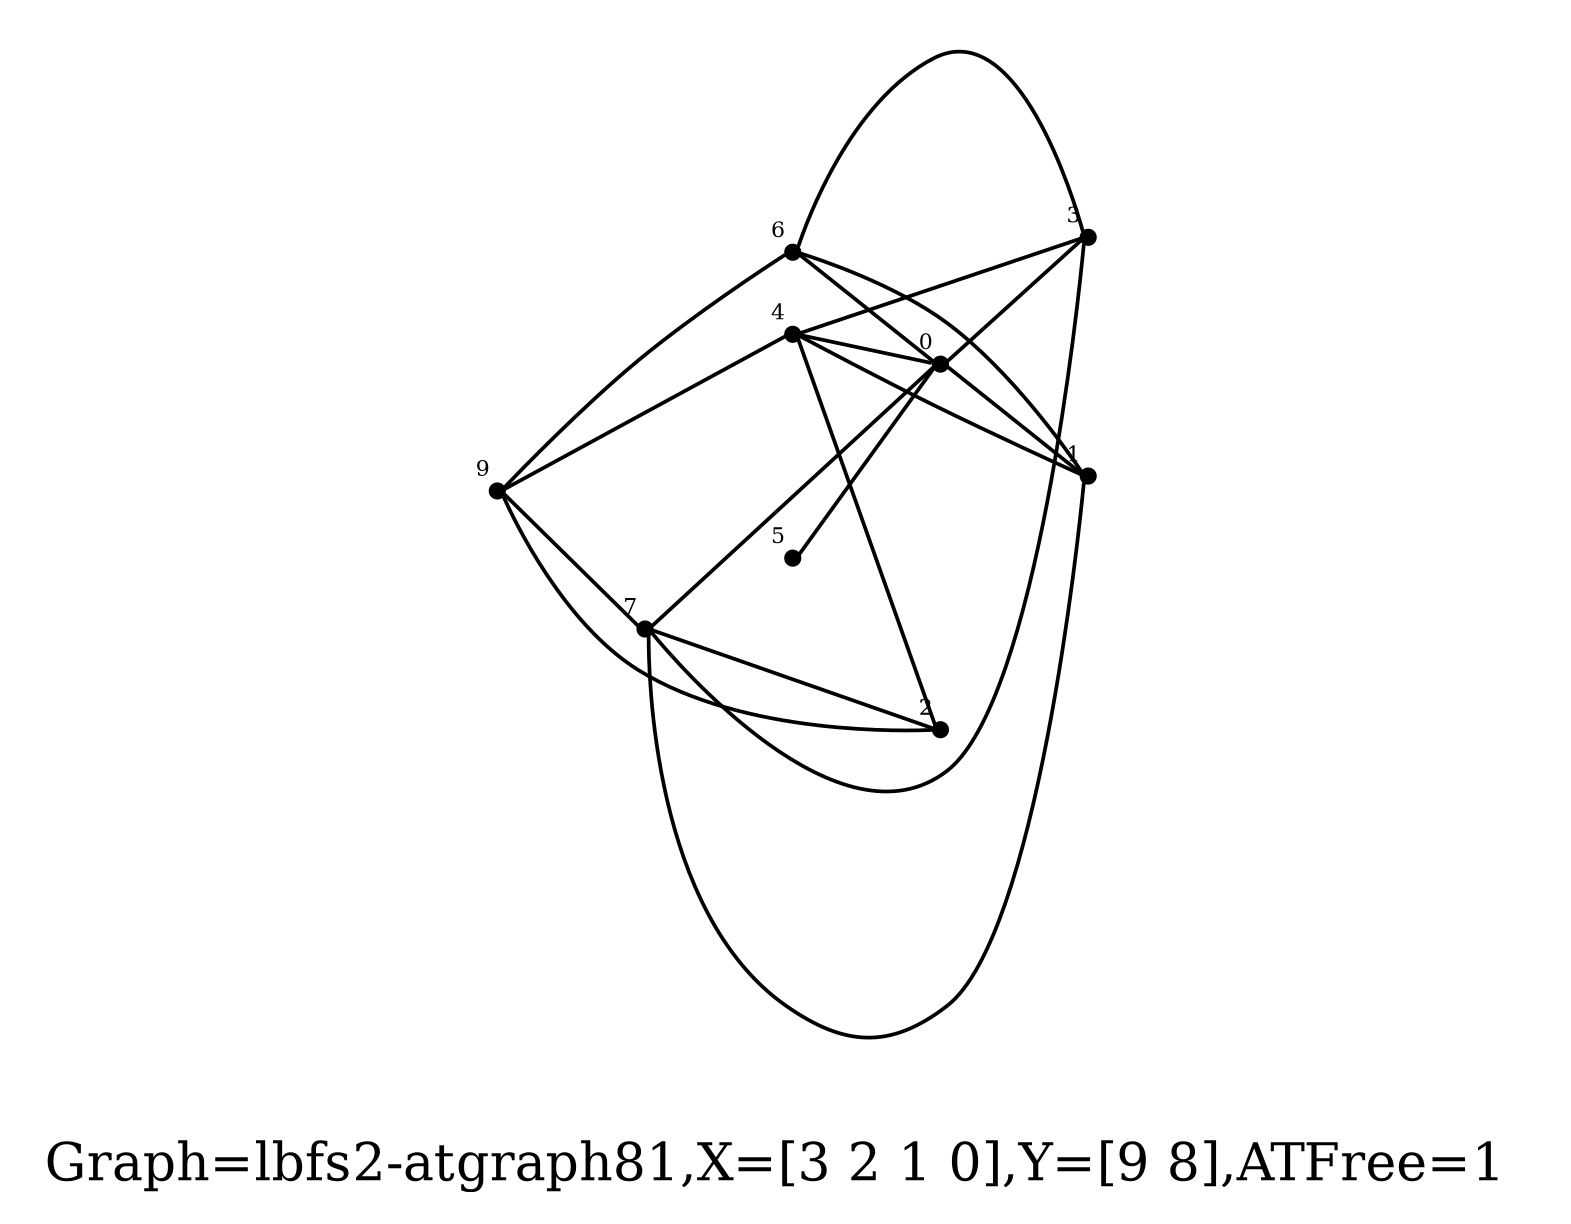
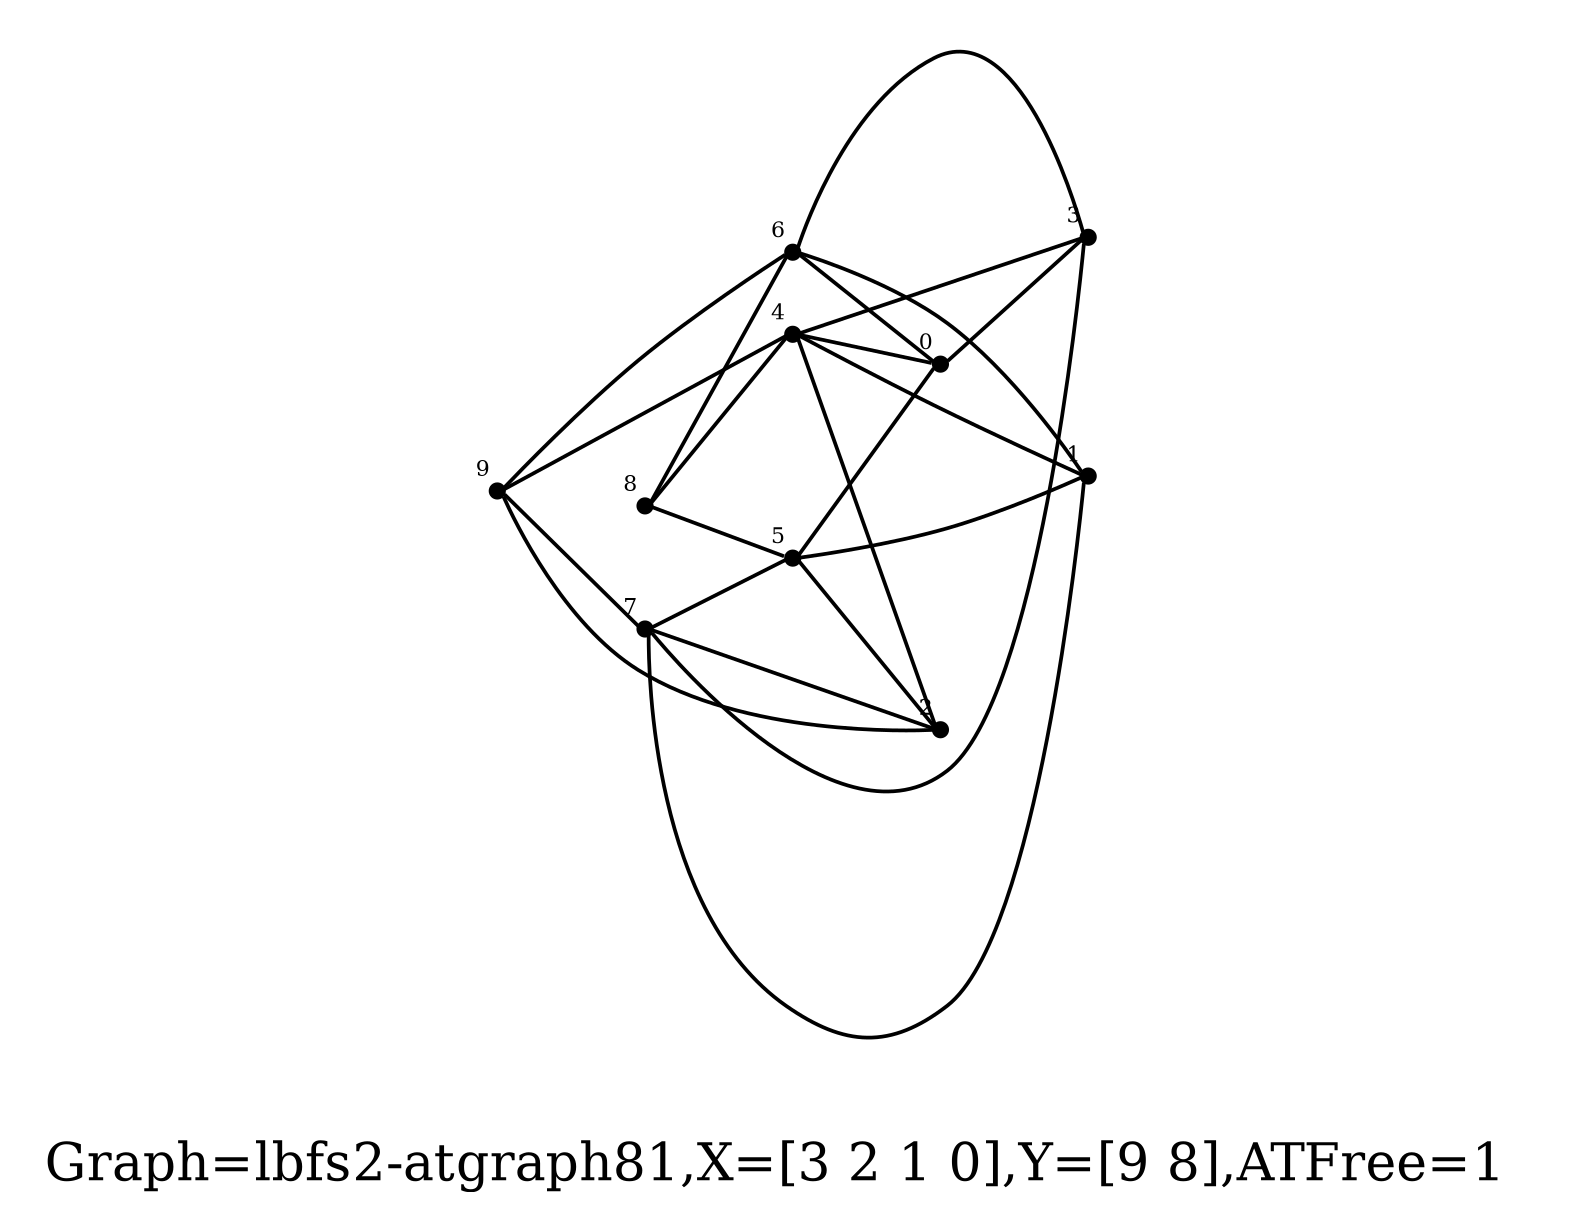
edge "0" -- "1": now "5" -- "1"
edge "0" -- "7": now "5" -- "7"
node "8": added
edge "5" -- "2": added
